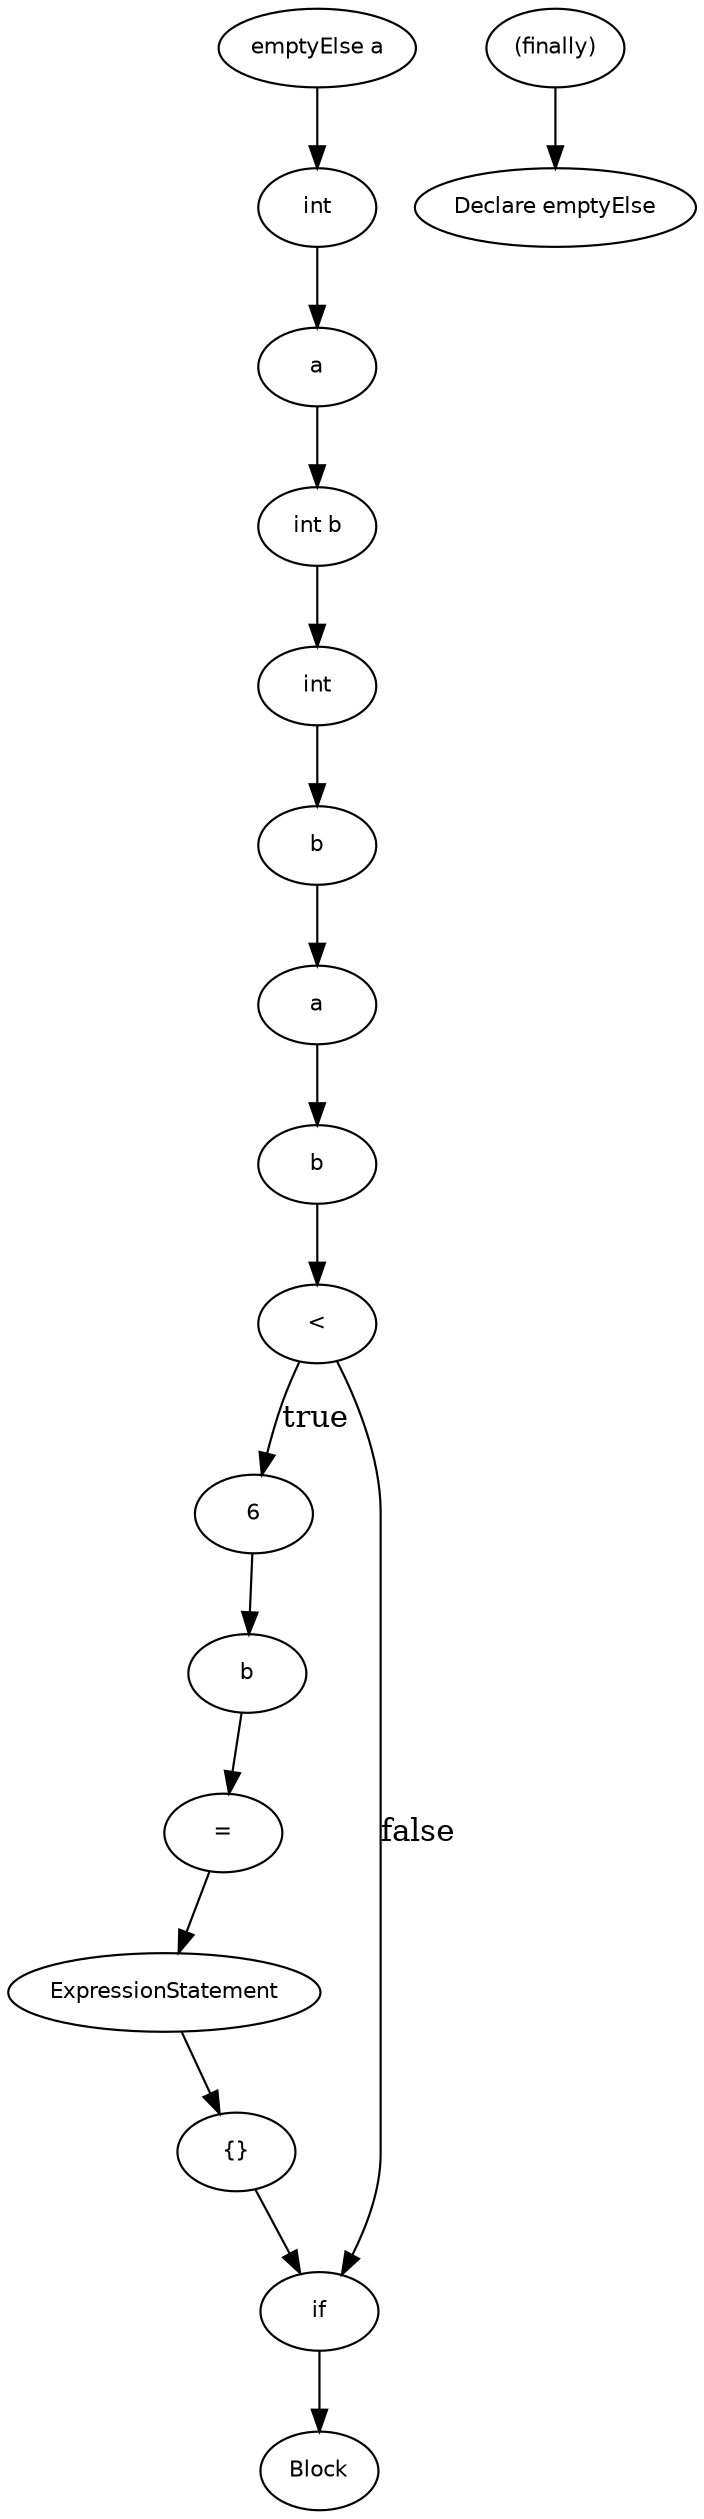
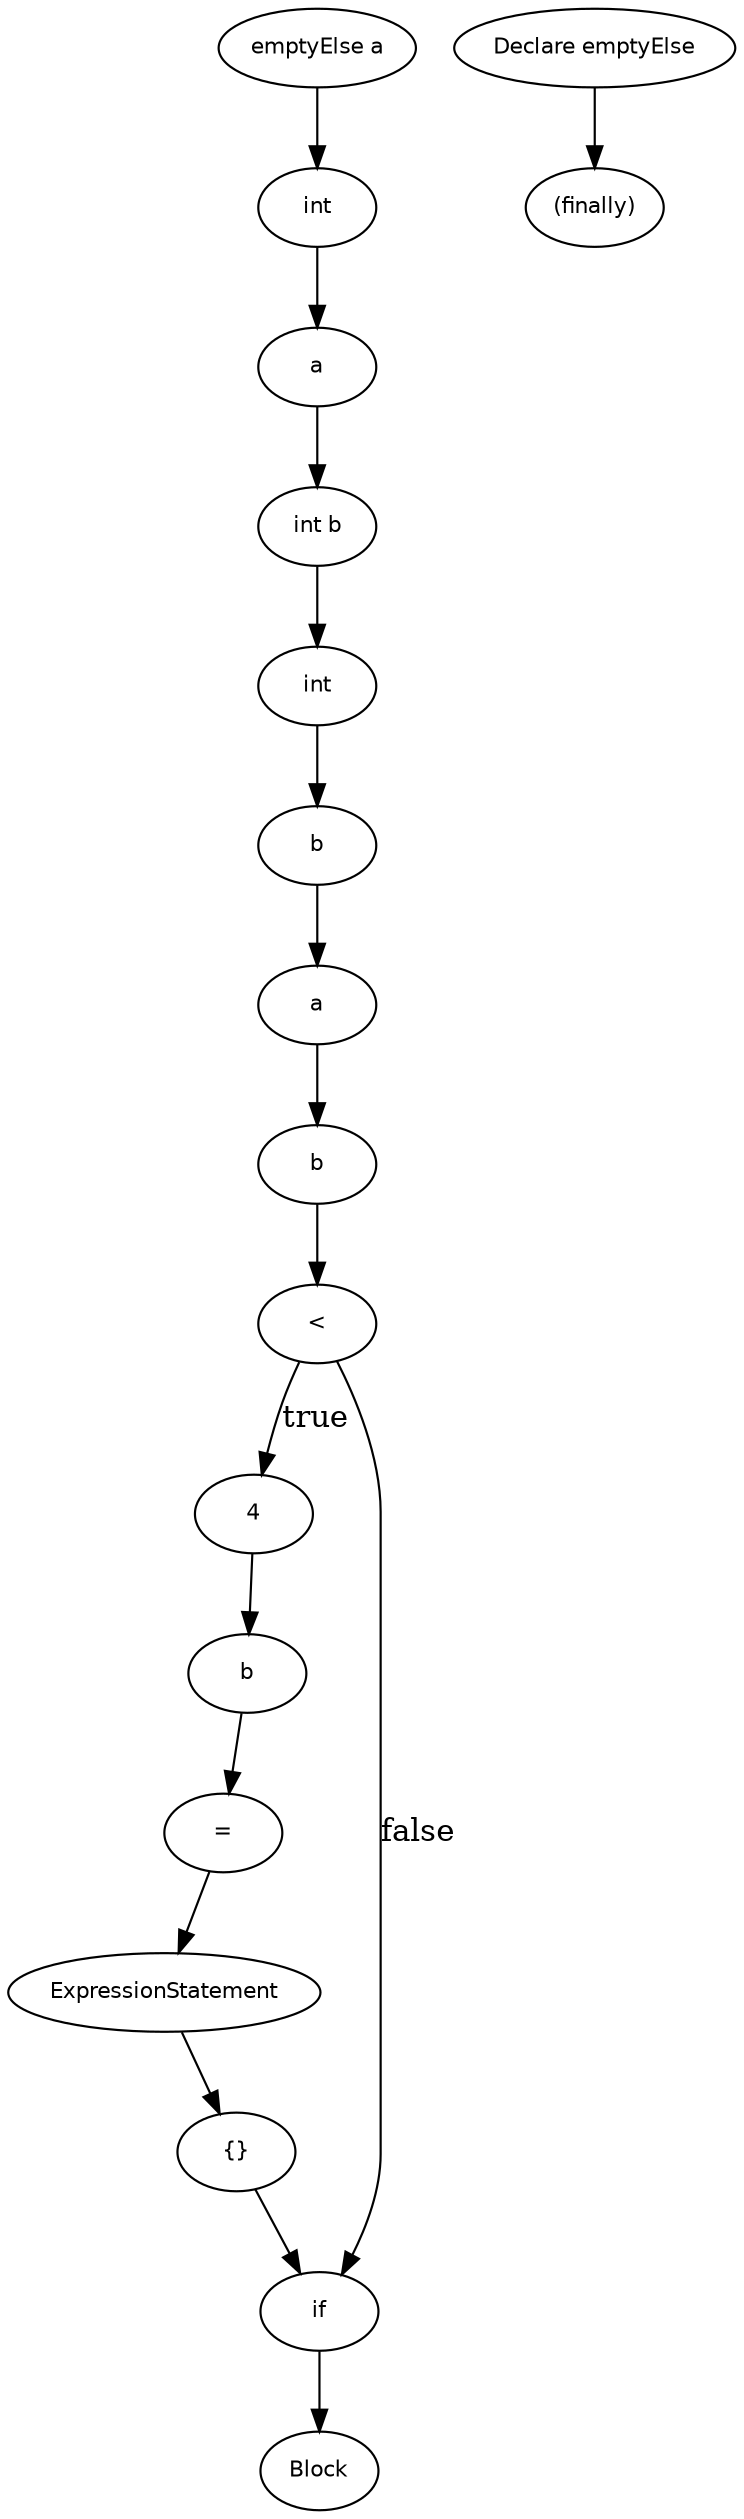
edge "(finally)" -> "Declare emptyElse": reversed
node "6": label "6" -> "4"
